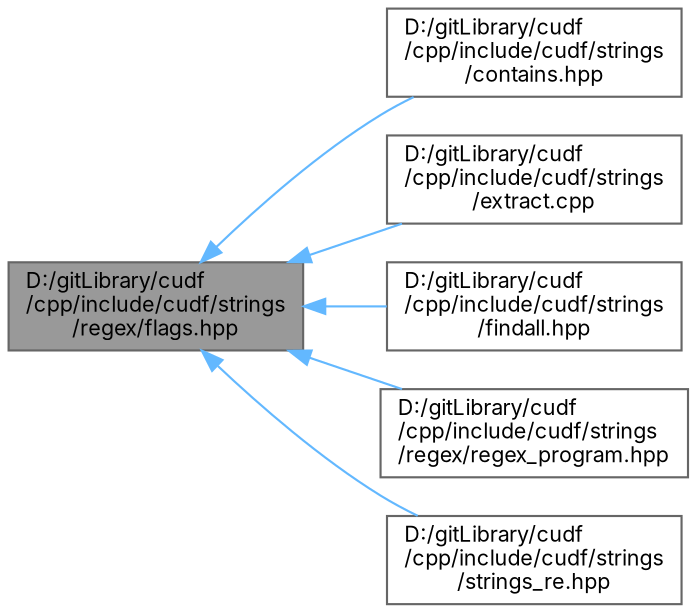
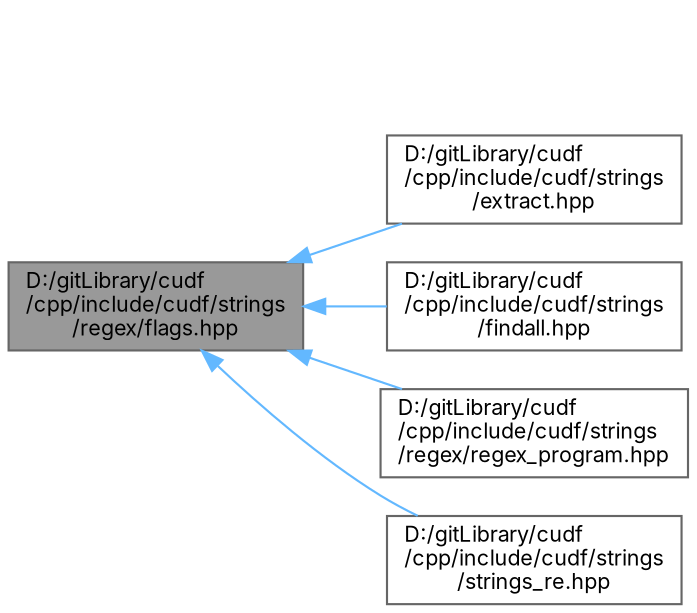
node "D:/gitLibrary/cudf /cpp/include/cudf/strings /contains.hpp": removed
node "D:/gitLibrary/cudf /cpp/include/cudf/strings /extract.cpp": label "D:/gitLibrary/cudf /cpp/include/cudf/strings /extract.cpp" -> "D:/gitLibrary/cudf /cpp/include/cudf/strings /extract.hpp"
